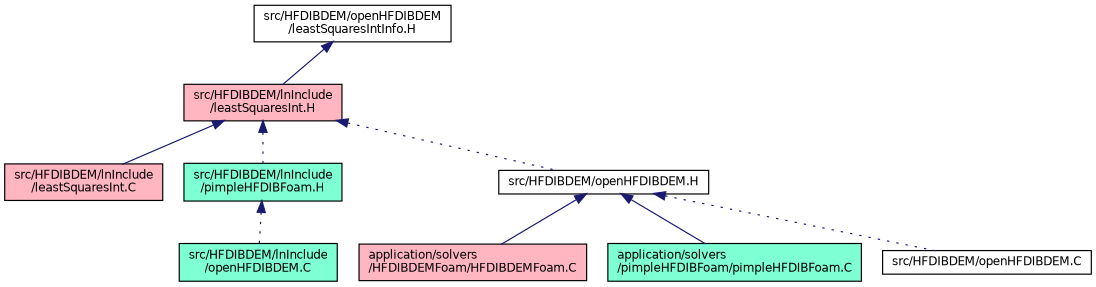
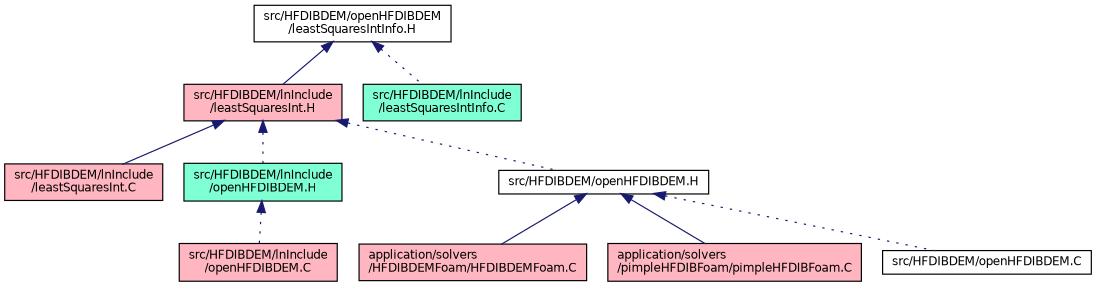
node "src/HFDIBDEM/lnInclude /leastSquaresIntInfo.C": added
node "src/HFDIBDEM/lnInclude /pimpleHFDIBFoam.H": label "src/HFDIBDEM/lnInclude /pimpleHFDIBFoam.H" -> "src/HFDIBDEM/lnInclude /openHFDIBDEM.H"
node "src/HFDIBDEM/lnInclude /openHFDIBDEM.C": fillcolor aquamarine -> lightpink
node "application/solvers /pimpleHFDIBFoam/pimpleHFDIBFoam.C": fillcolor aquamarine -> lightpink
